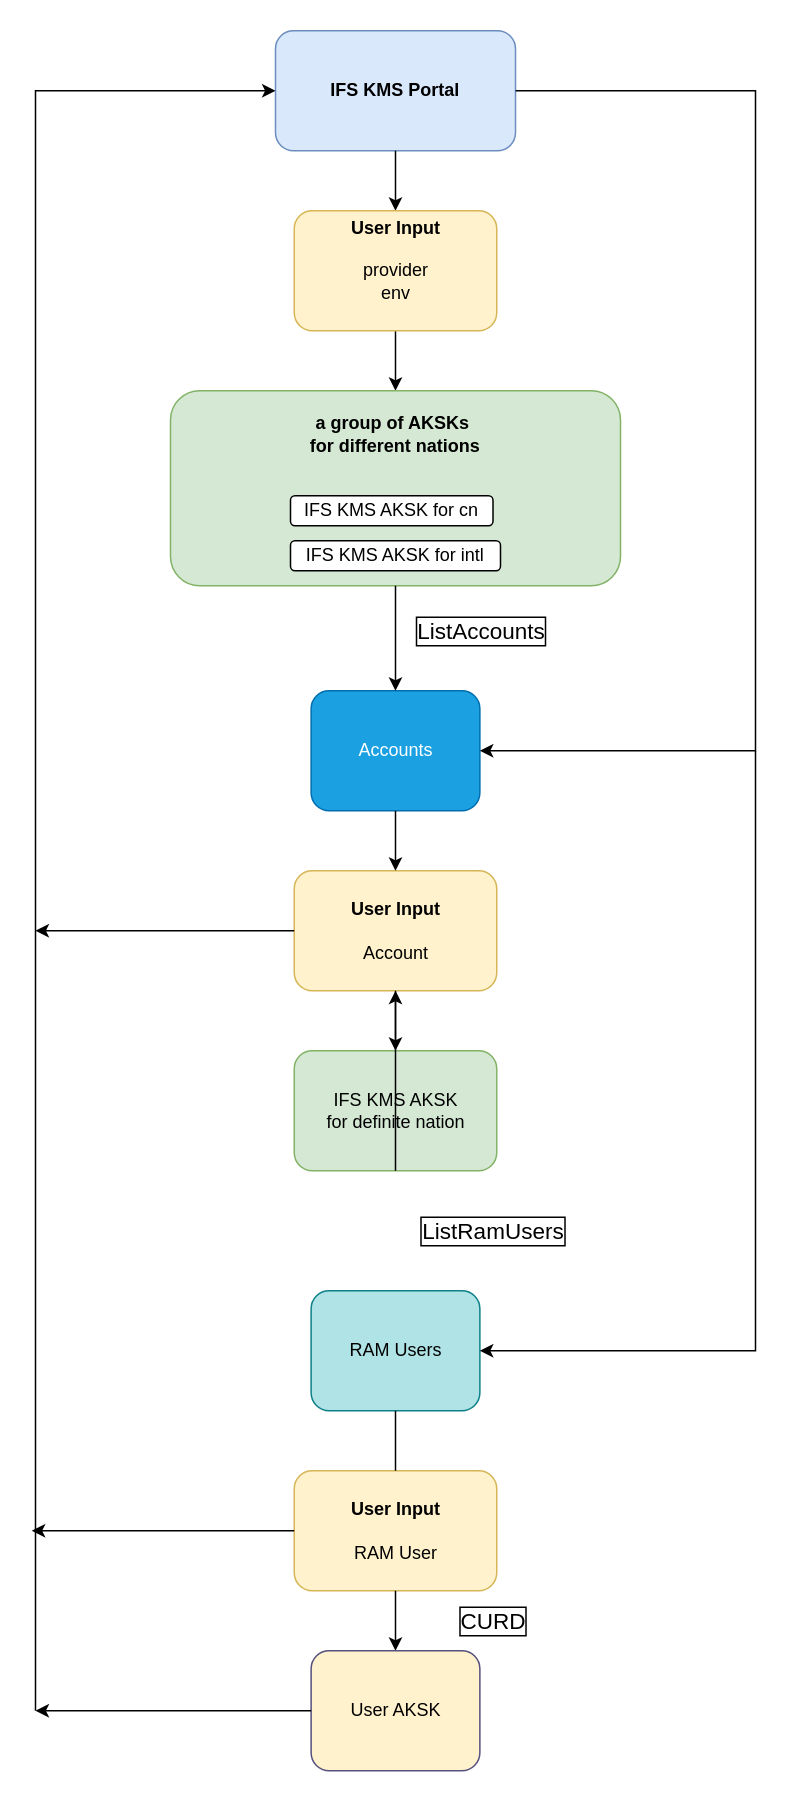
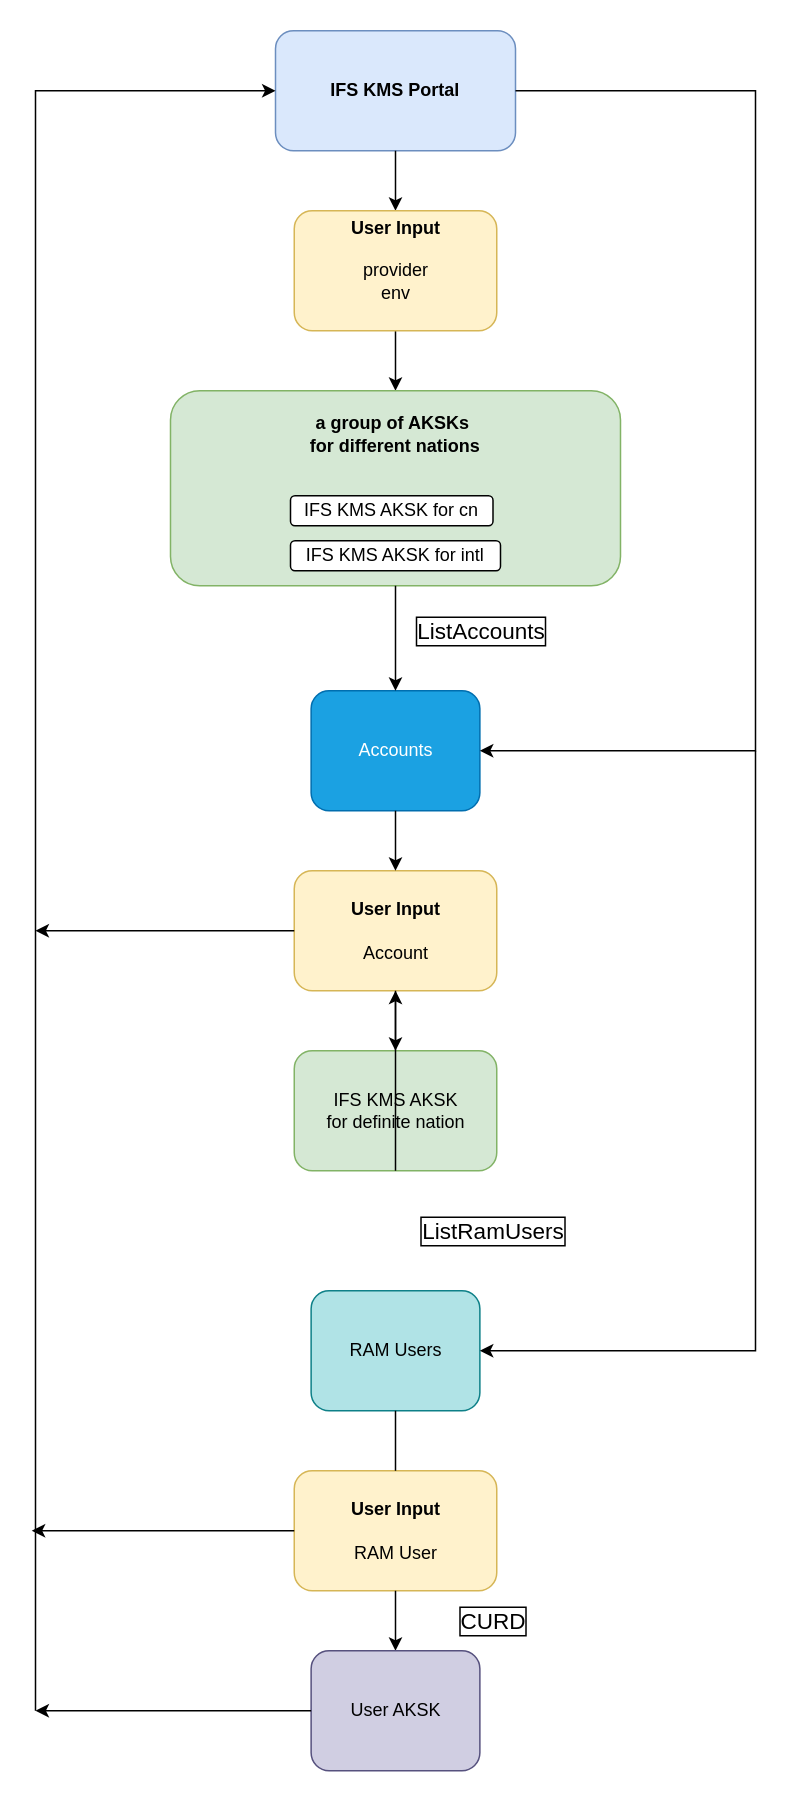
node "User AKSK": fillcolor #fff2cc -> #d0cee2
